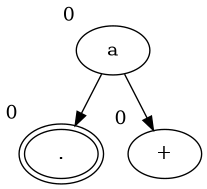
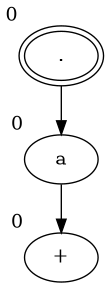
edge "a 0" -> ". 0": reversed
